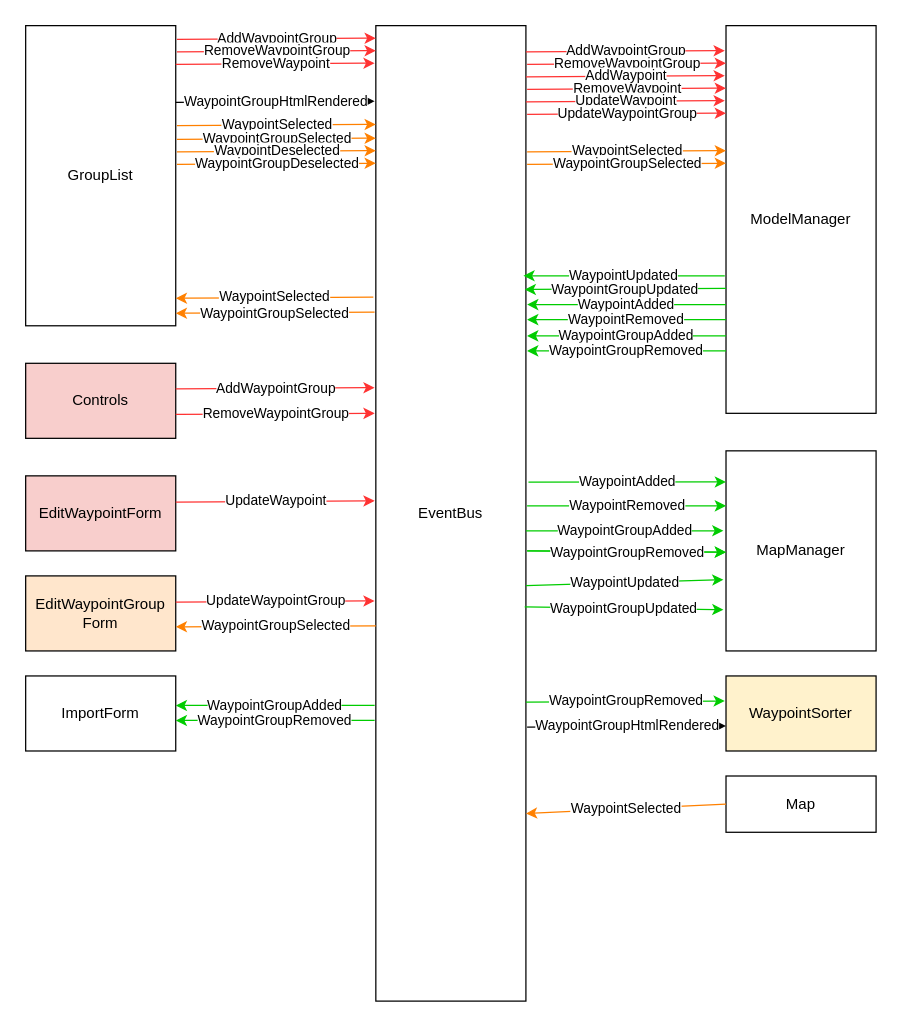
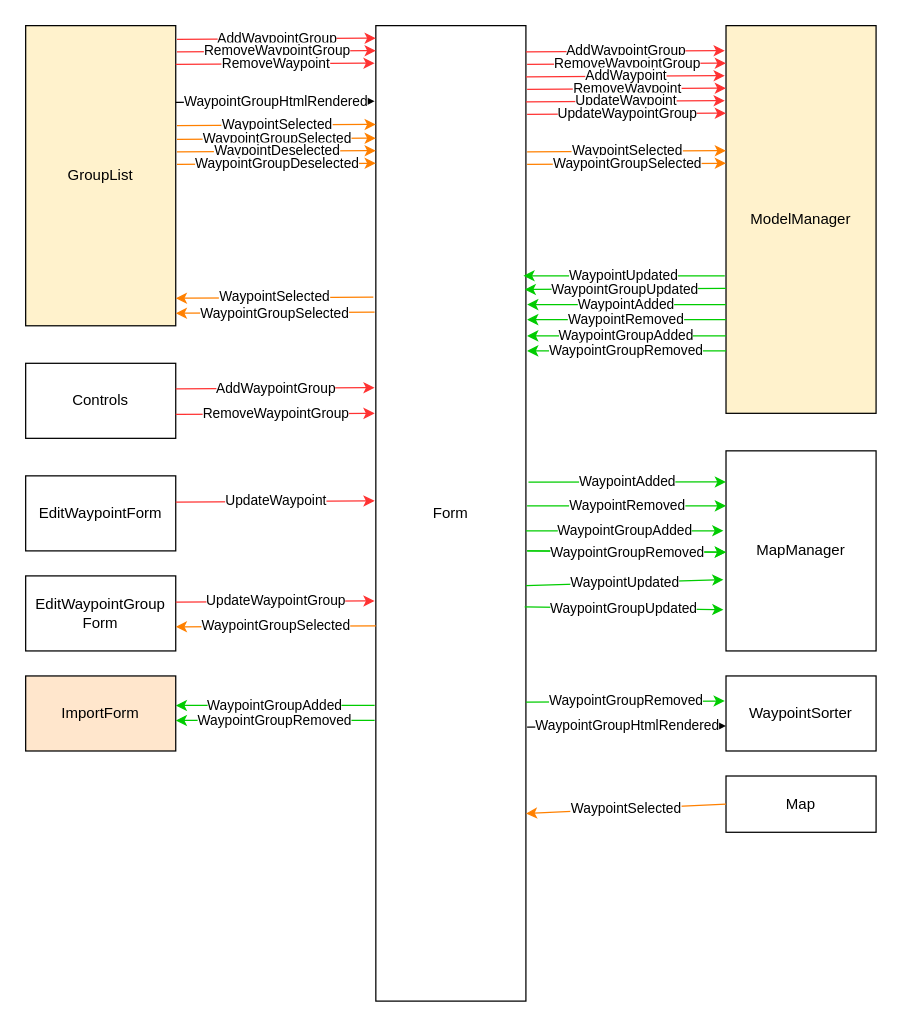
node "GroupList": fillcolor #ffffff -> #fff2cc
node "ModelManager": fillcolor #ffffff -> #fff2cc
node "Controls": fillcolor #f8cecc -> #ffffff
node "EditWaypointForm": fillcolor #f8cecc -> #ffffff
node "EventBus": label "EventBus" -> "Form"
node "EditWaypointGroup Form": fillcolor #ffe6cc -> #ffffff
node "ImportForm": fillcolor #ffffff -> #ffe6cc
node "WaypointSorter": fillcolor #fff2cc -> #ffffff
